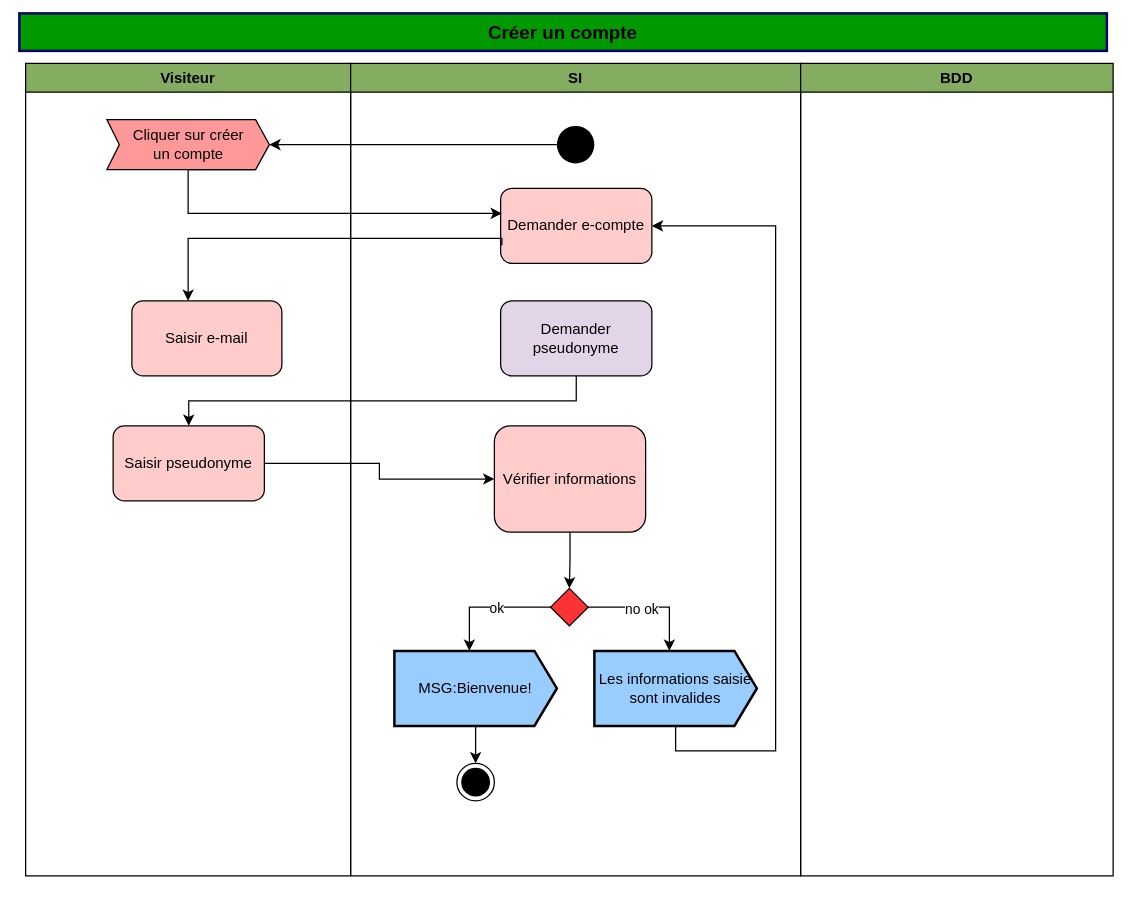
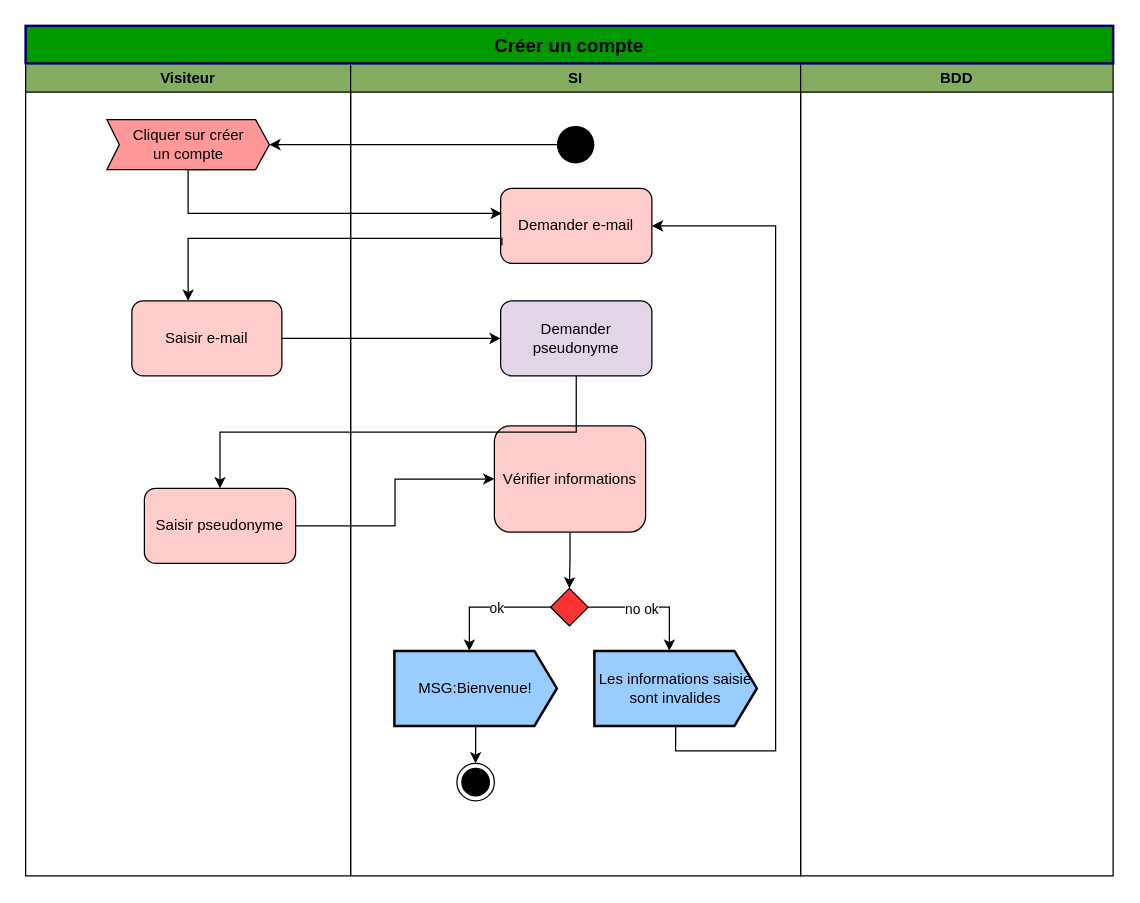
node "Créer un compte": moved (563, 32) -> (569, 44)
node "Demander e-compte": label "Demander e-compte" -> "Demander e-mail"
edge "Saisir e-mail" -> "Demander pseudonyme": added
node "Saisir pseudonyme": moved (189, 463) -> (220, 526)
